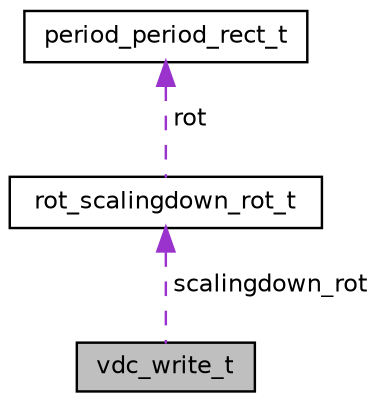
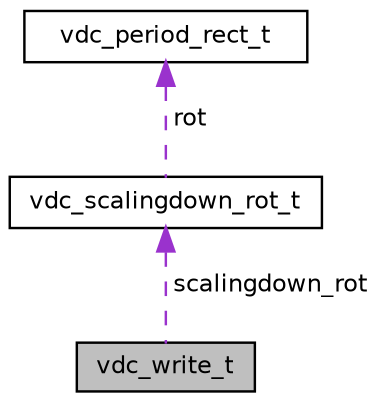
node "period_period_rect_t": label "period_period_rect_t" -> "vdc_period_rect_t"
node "rot_scalingdown_rot_t": label "rot_scalingdown_rot_t" -> "vdc_scalingdown_rot_t"
